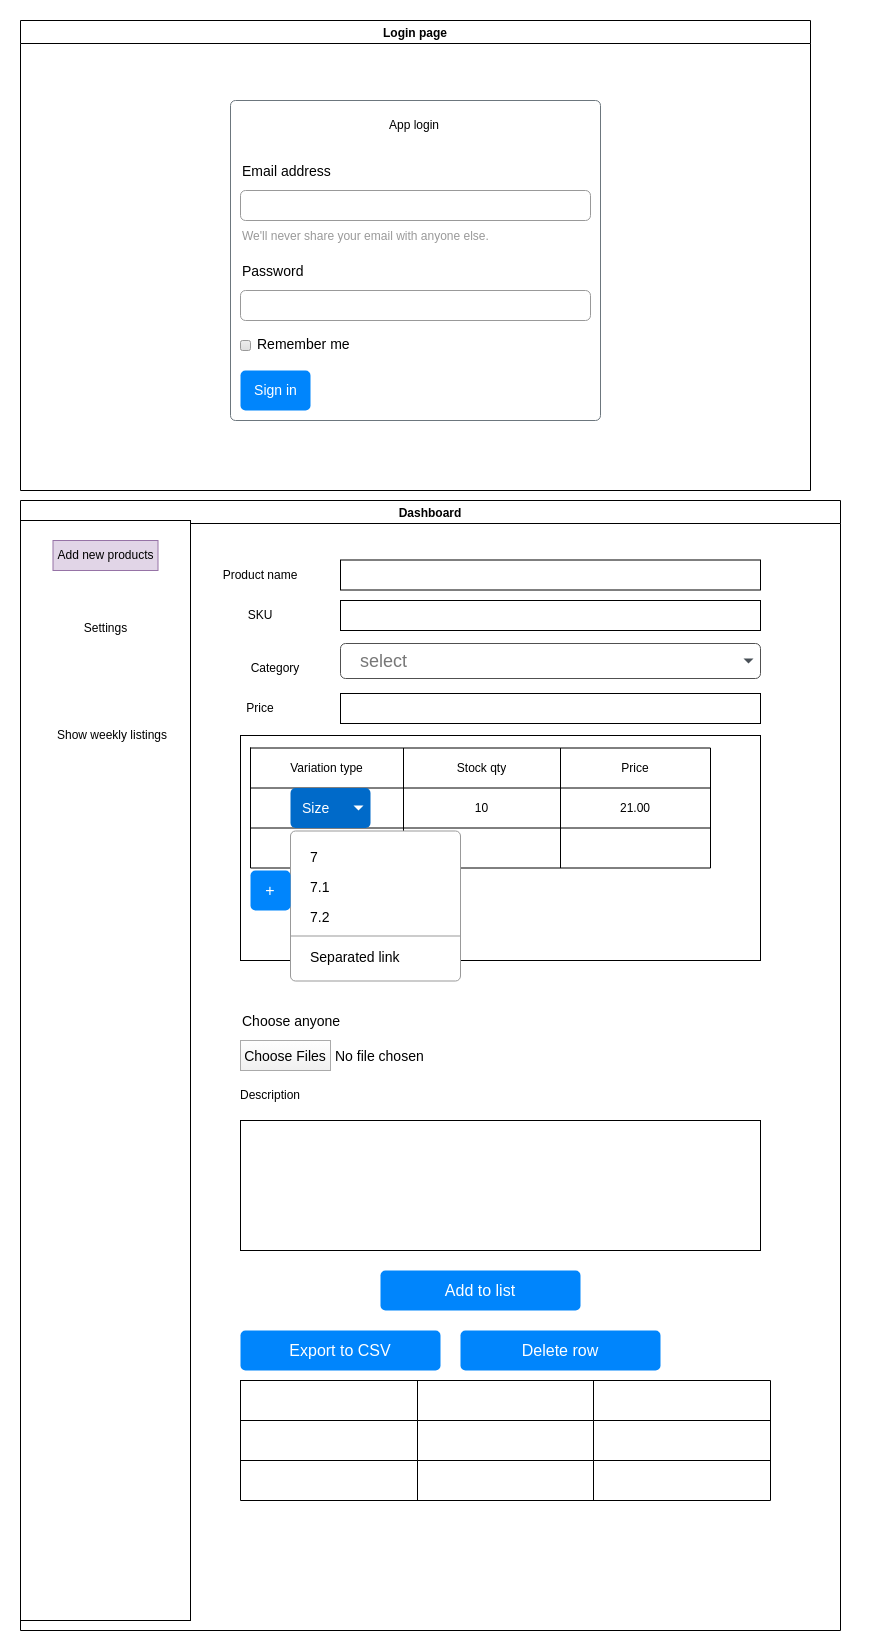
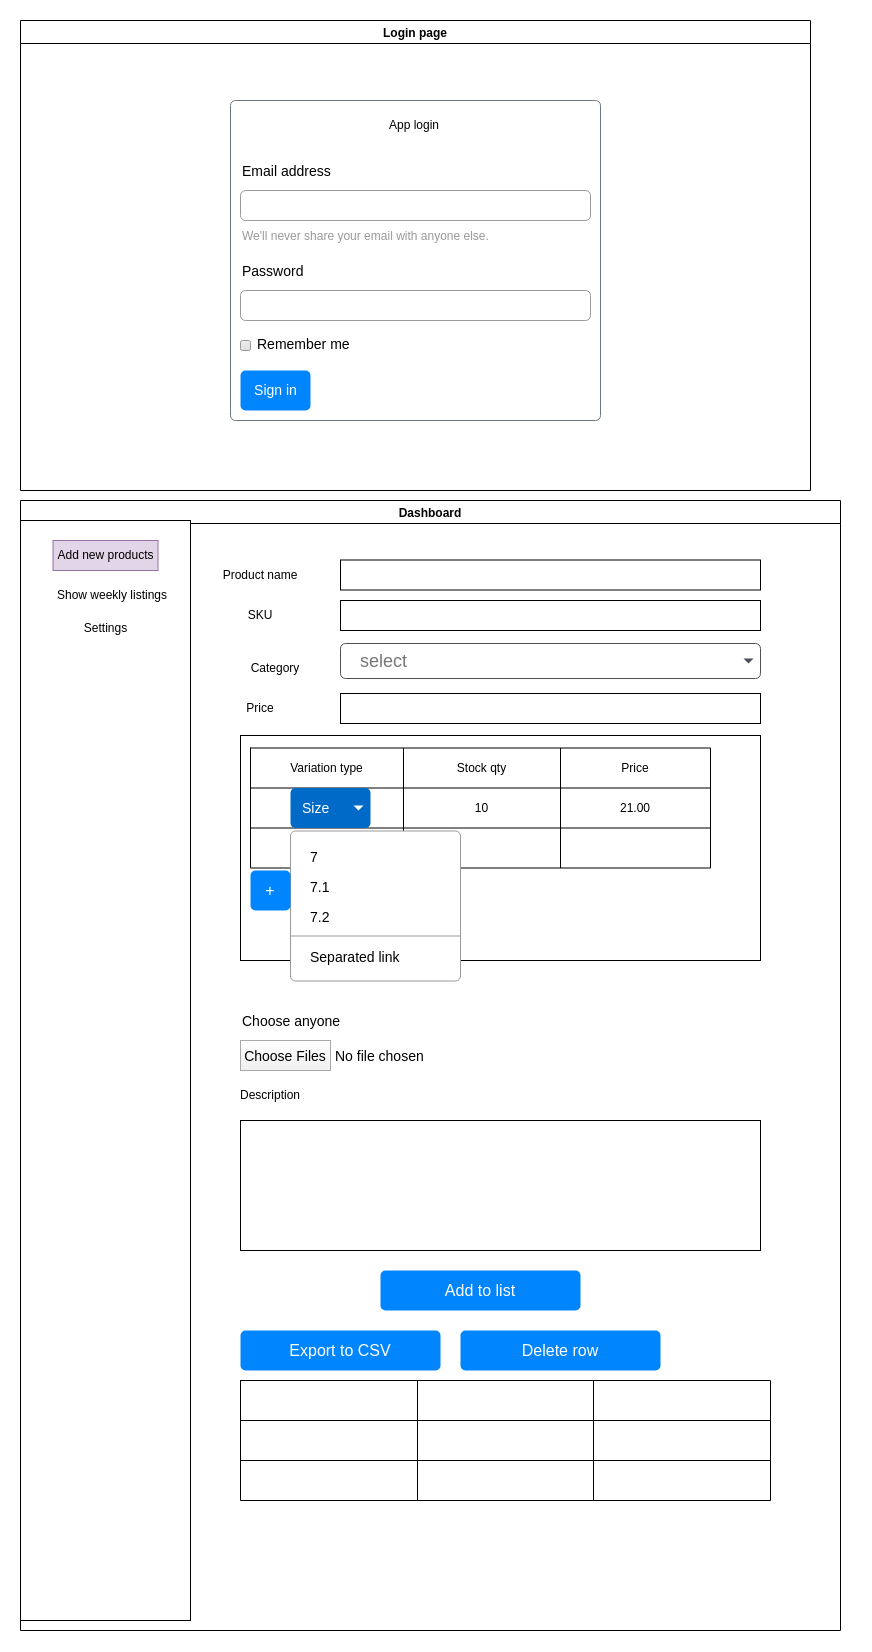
node "Show weekly listings": moved (112, 735) -> (112, 595)
